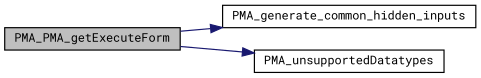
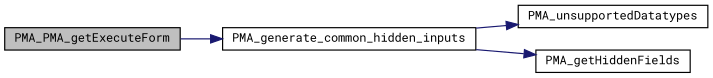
edge "PMA_PMA_getExecuteForm" -> "PMA_unsupportedDatatypes": now "PMA_generate_common_hidden_inputs" -> "PMA_unsupportedDatatypes"
node "PMA_getHiddenFields": added
